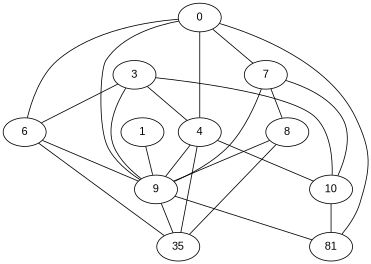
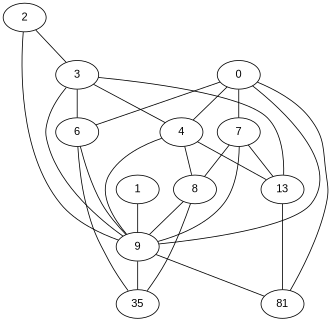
node "2": added
edge "4" -- "35": now "4" -- "8"
node "10": label "10" -> "13"
